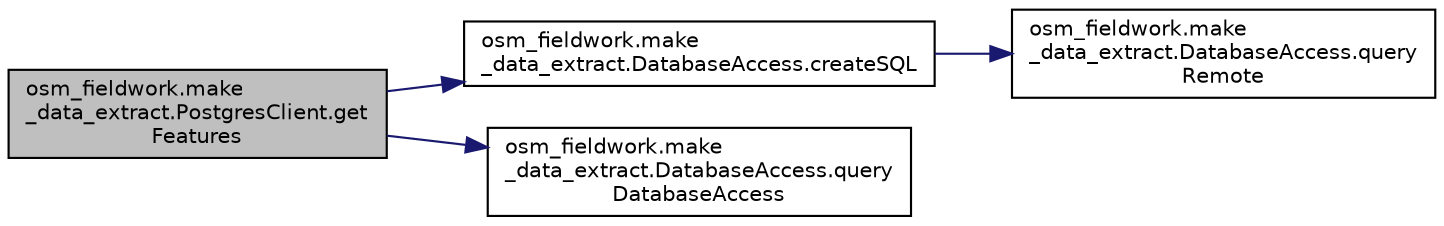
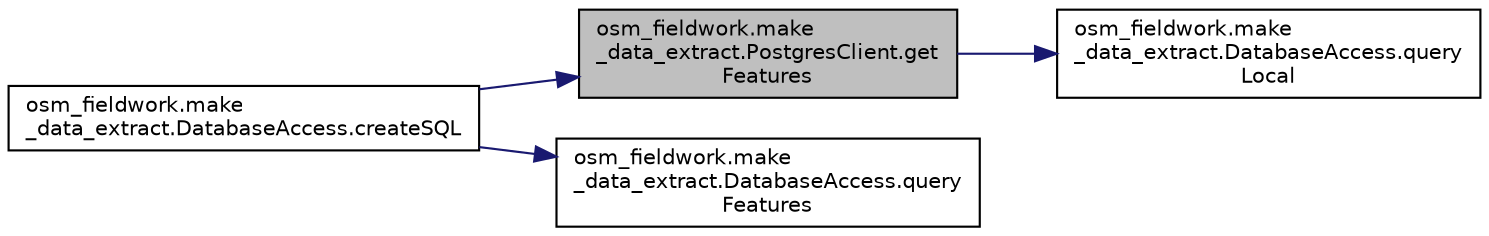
node "osm_fieldwork.make _data_extract.DatabaseAccess.query Remote": label "osm_fieldwork.make _data_extract.DatabaseAccess.query Remote" -> "osm_fieldwork.make _data_extract.DatabaseAccess.query Features"
edge "osm_fieldwork.make _data_extract.PostgresClient.get Features" -> "osm_fieldwork.make _data_extract.DatabaseAccess.createSQL": reversed
node "osm_fieldwork.make _data_extract.DatabaseAccess.query DatabaseAccess": label "osm_fieldwork.make _data_extract.DatabaseAccess.query DatabaseAccess" -> "osm_fieldwork.make _data_extract.DatabaseAccess.query Local"
